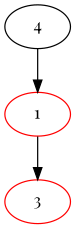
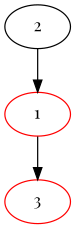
node "4": label "4" -> "2"
